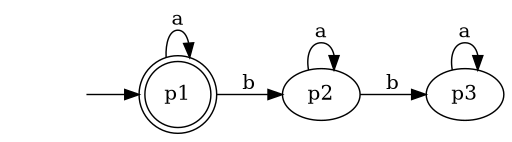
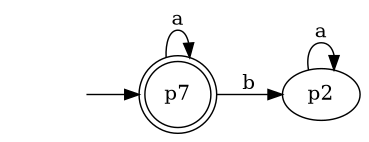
node "p1": label "p1" -> "p7"
node "p3": removed
